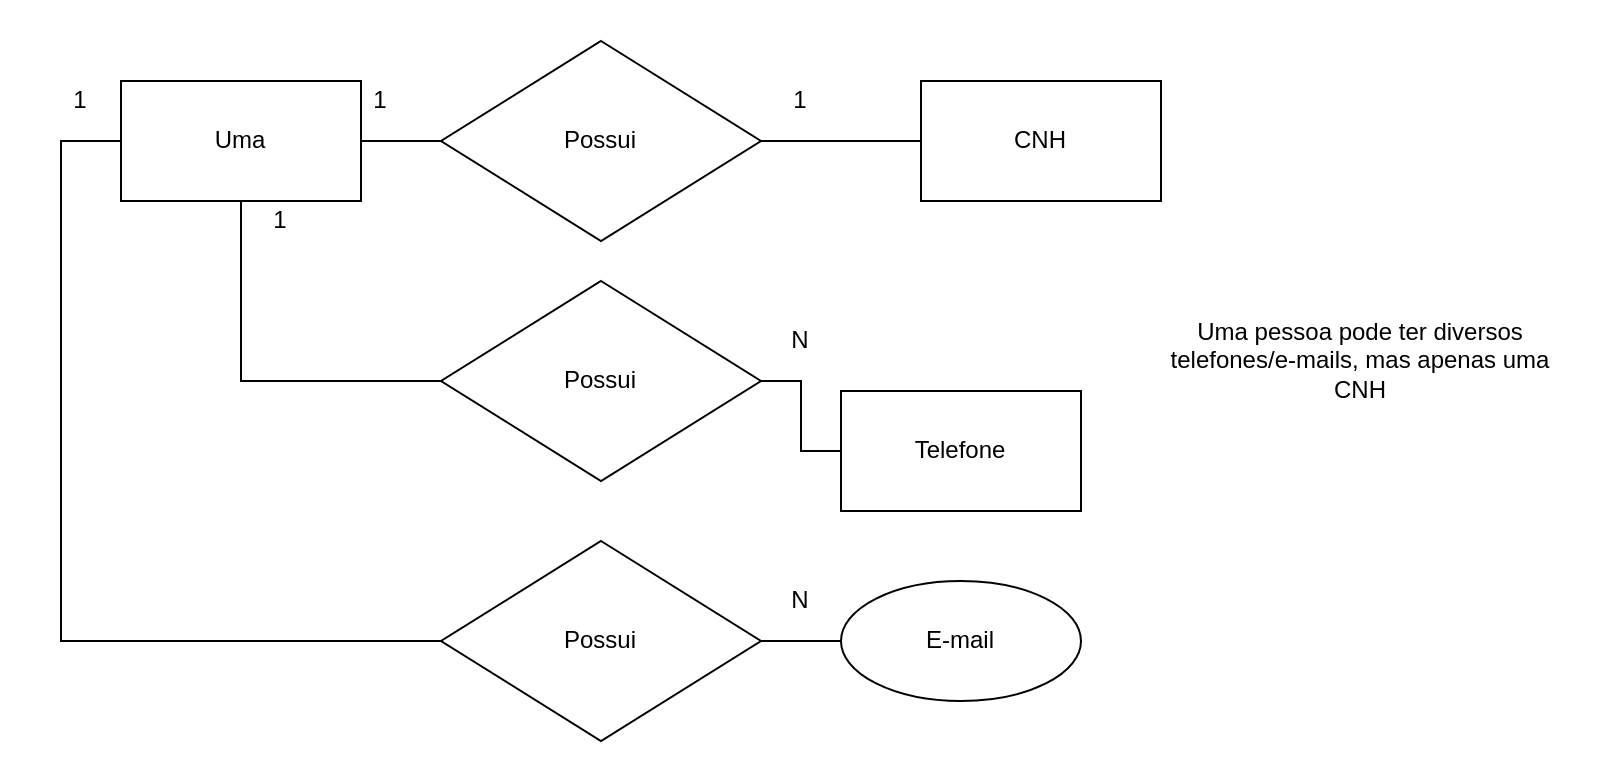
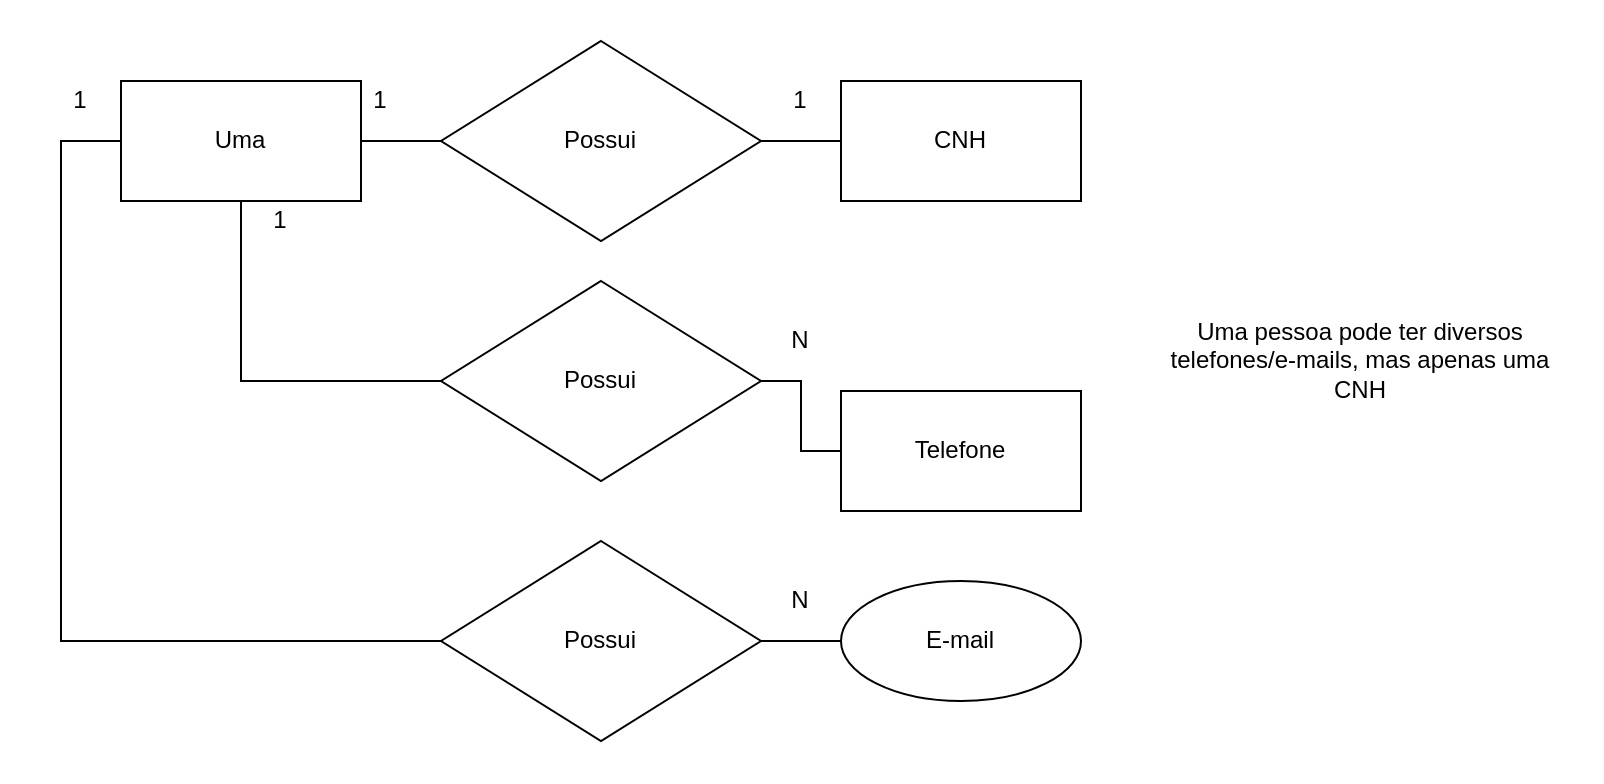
node "CNH": moved (1041, 141) -> (961, 141)
